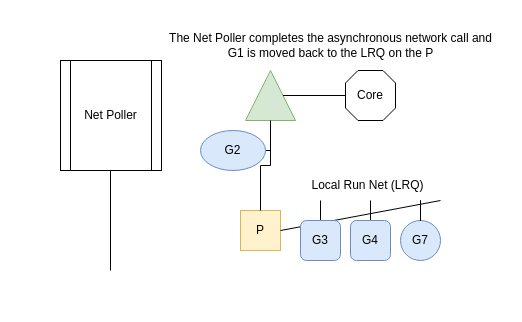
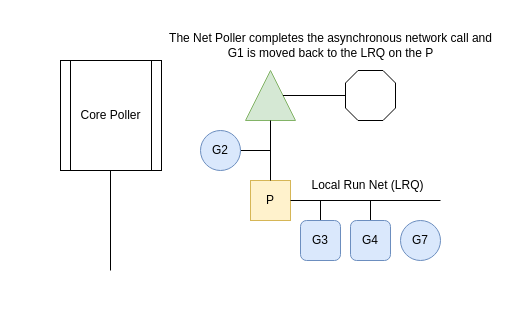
node "Core": removed
node "Net Poller": label "Net Poller" -> "Core Poller"
node "G2": size 65x40 -> 40x40
edge "Local Run Net (LRQ)" -- "G7": removed
node "P": moved (261, 231) -> (271, 201)
